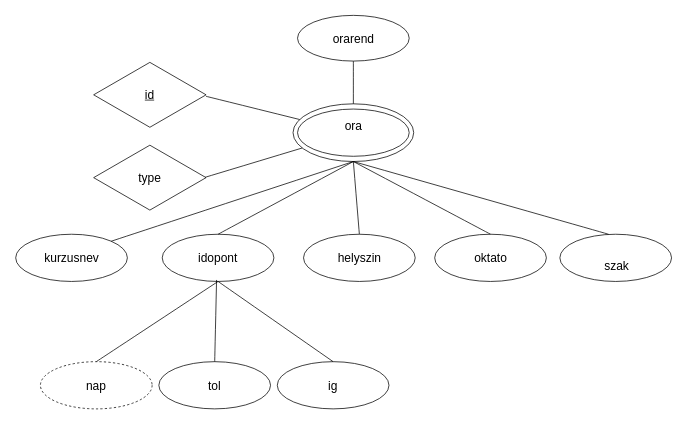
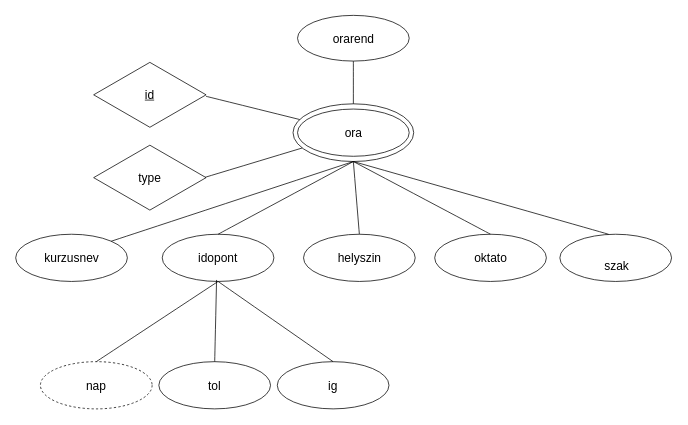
node "ora": moved (353, 125) -> (353, 133)
